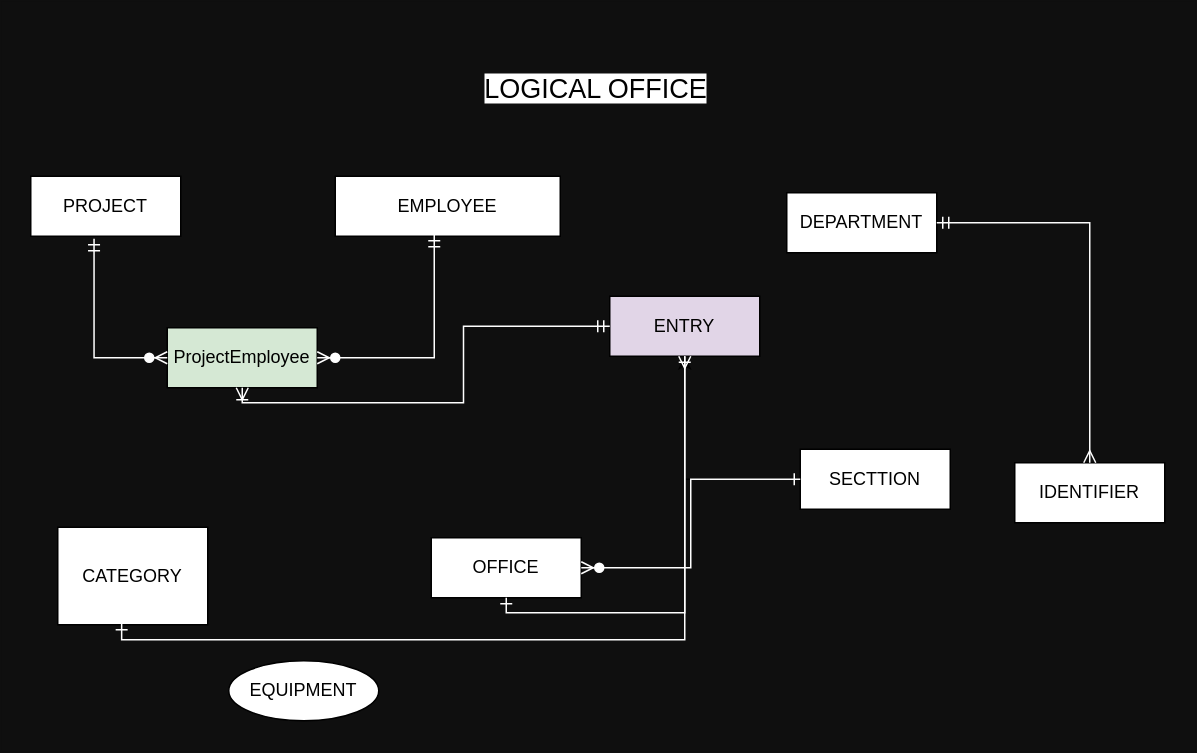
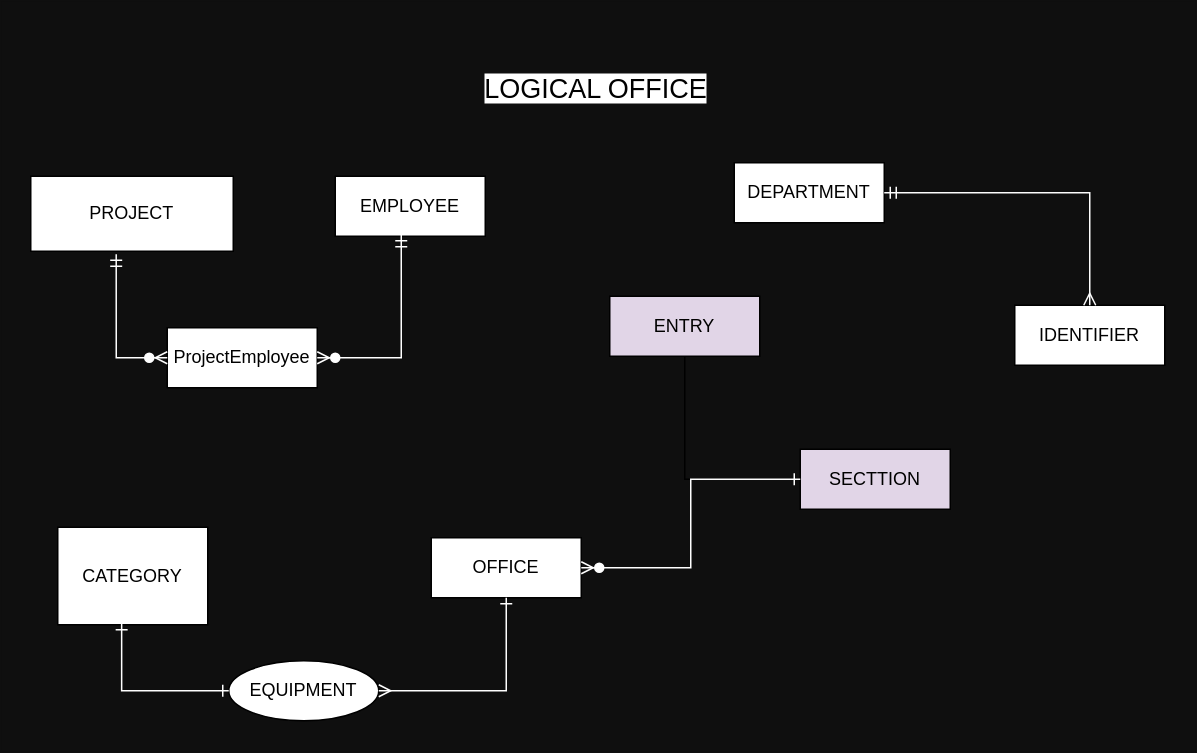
node "PROJECT": size 150x60 -> 203x75
node "EMPLOYEE": size 225x60 -> 150x60
node "DEPARTMENT": moved (862, 223) -> (809, 193)
node "ProjectEmployee": fillcolor #d5e8d4 -> #ffffff
edge "ENTRY" -- "ProjectEmployee": removed
edge "SECTTION" -> "ENTRY": arrowhead classic -> none
node "SECTTION": fillcolor #ffffff -> #e1d5e7
node "IDENTIFIER": moved (1090, 493) -> (1090, 335)
edge "ENTRY" -- "OFFICE": now "EQUIPMENT" -- "OFFICE"
edge "ENTRY" -- "CATEGORY": now "EQUIPMENT" -- "CATEGORY"
